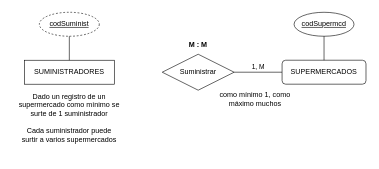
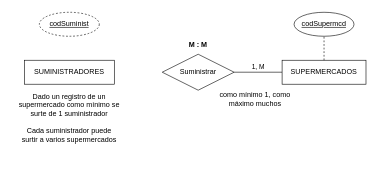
edge "codSuminist" -- "SUMINISTRADORES": removed
edge "codSupermcd" -- "SUPERMERCADOS": style solid -> dashed
node "SUPERMERCADOS": shape rounded rectangle -> rectangle
